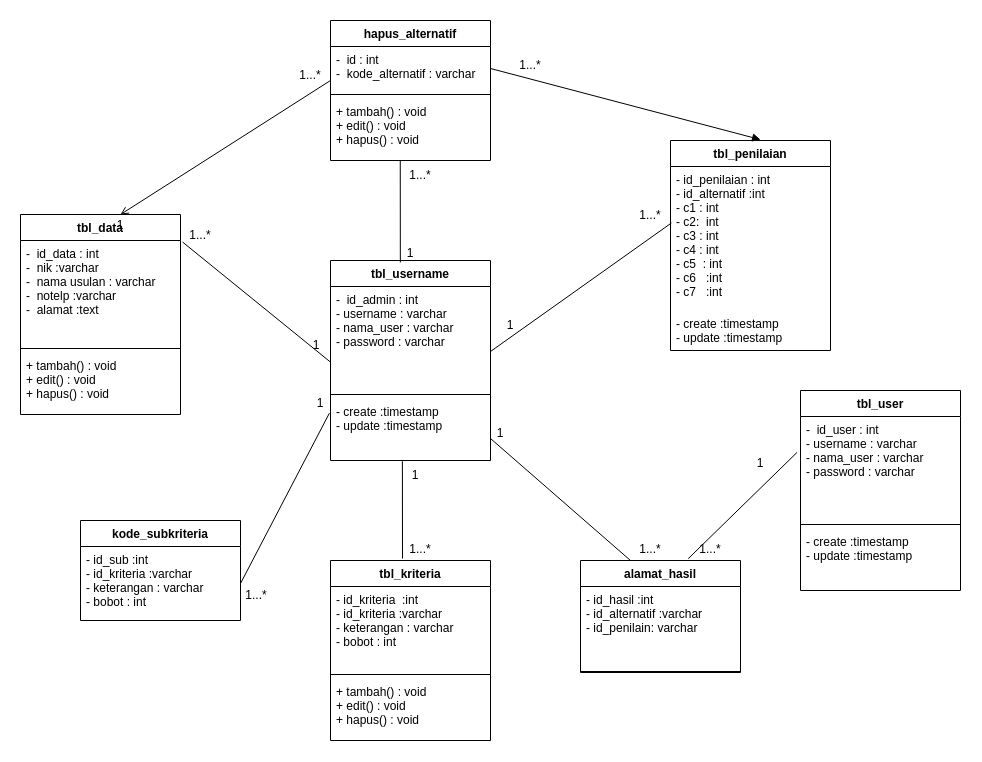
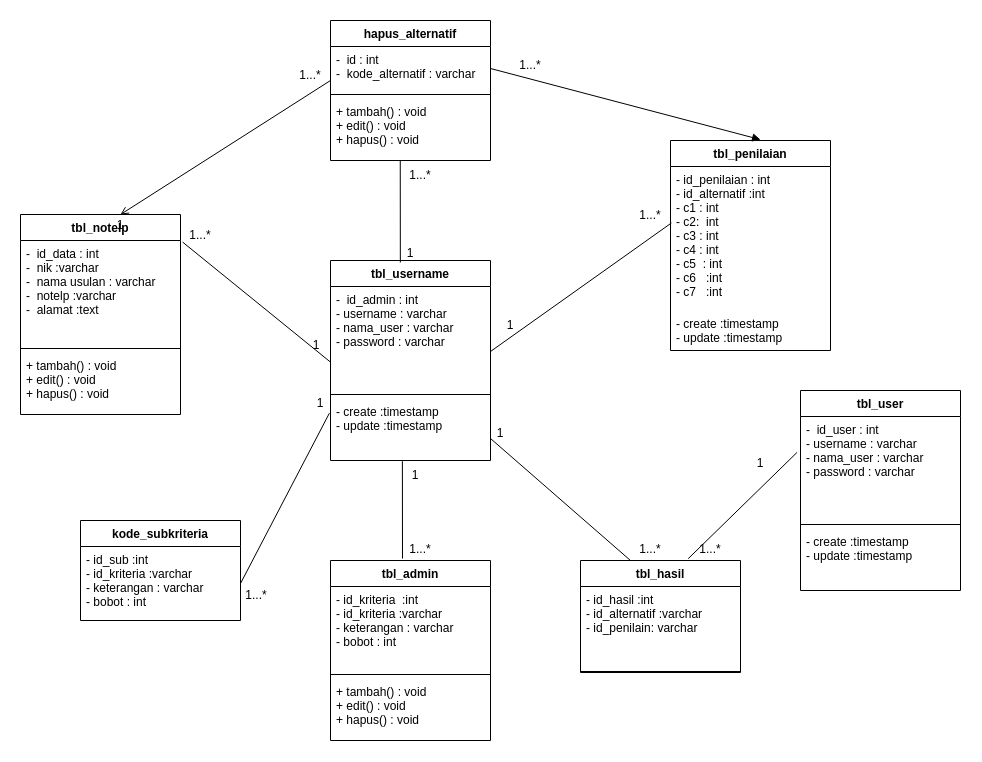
node "tbl_data": label "tbl_data" -> "tbl_notelp"
node "tbl_kriteria": label "tbl_kriteria" -> "tbl_admin"
node "alamat_hasil": label "alamat_hasil" -> "tbl_hasil"
